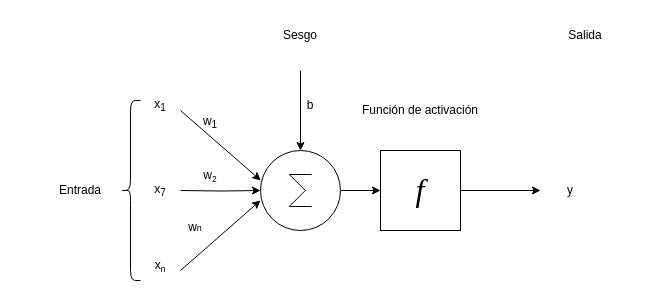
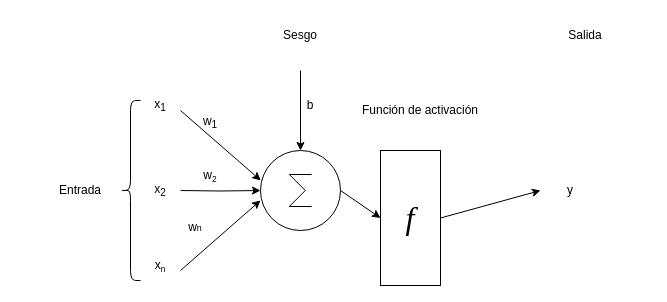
node "x7": label "x7" -> "x2"
node "f": size 80x80 -> 60x135
